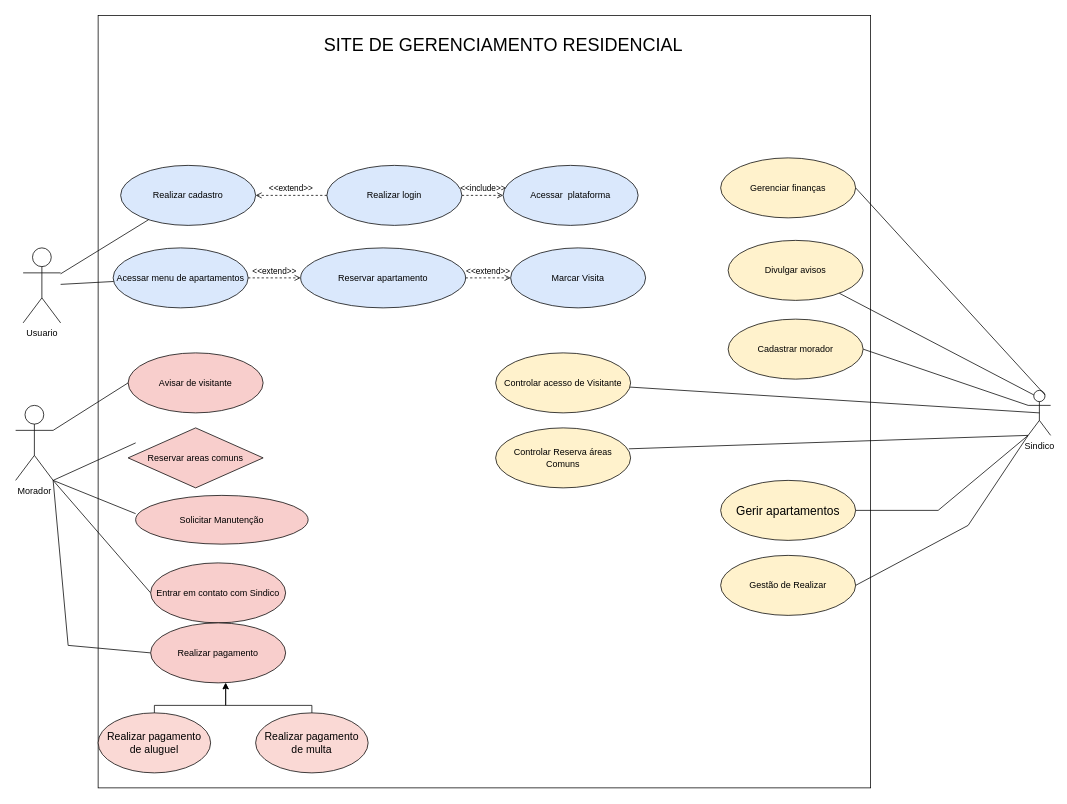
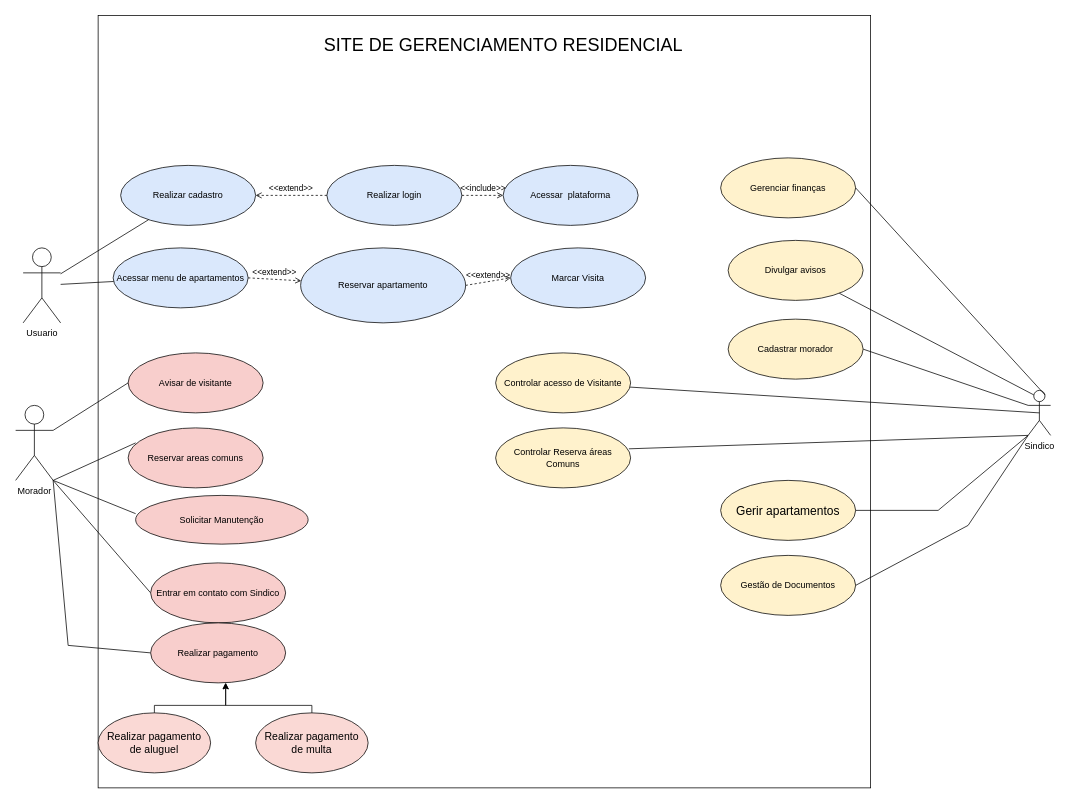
node "Reservar apartamento": size 165x60 -> 165x75
node "Reservar areas comuns": shape diamond -> ellipse
node "Gestão de Realizar": label "Gestão de Realizar" -> "Gestão de Documentos"
